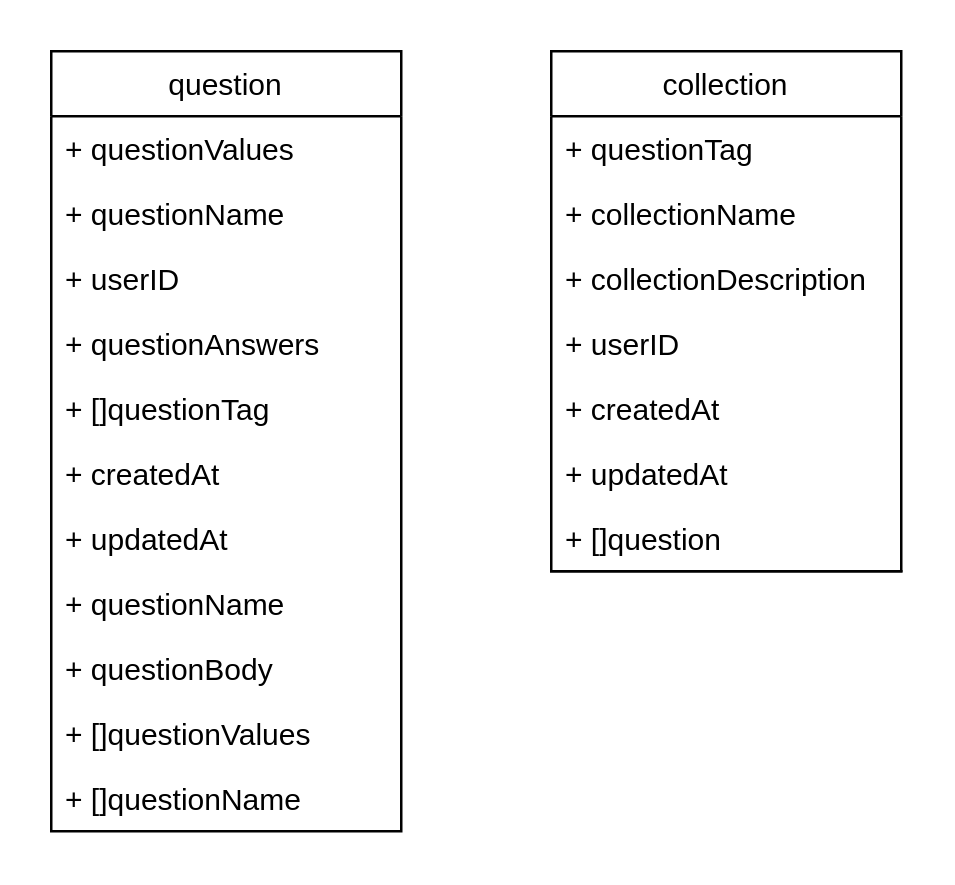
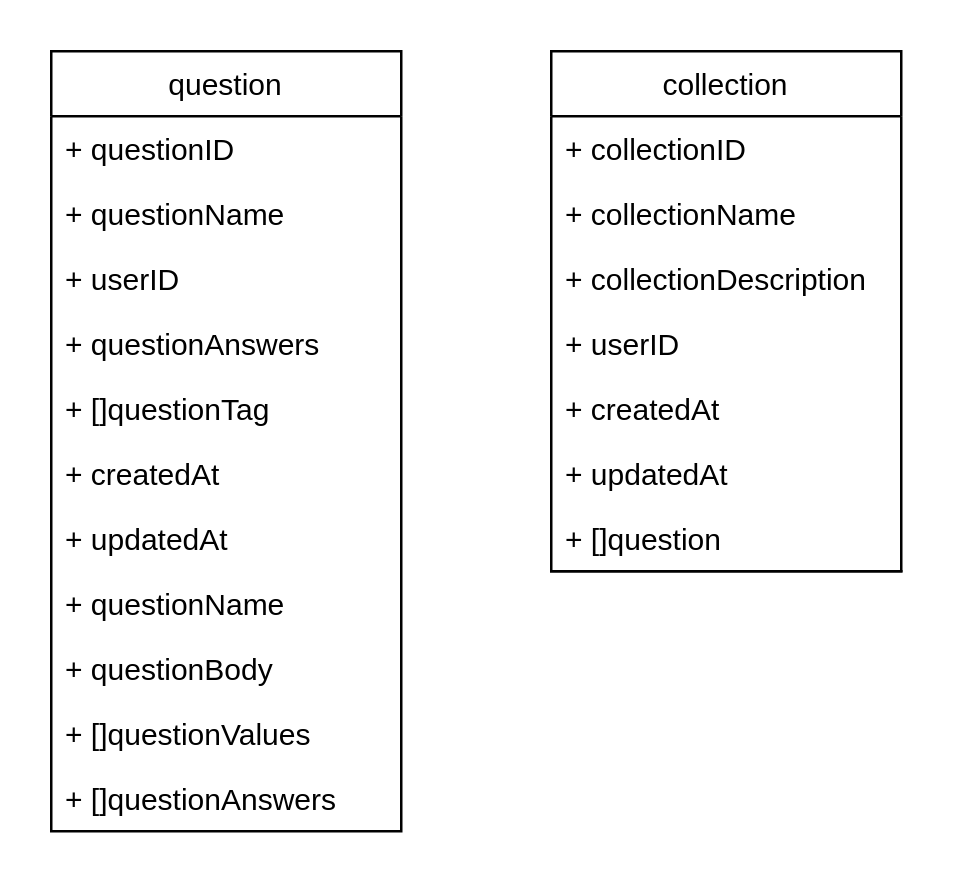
node "+ questionValues": label "+ questionValues" -> "+ questionID"
node "+ questionTag": label "+ questionTag" -> "+ collectionID"
node "+ []questionName": label "+ []questionName" -> "+ []questionAnswers"
